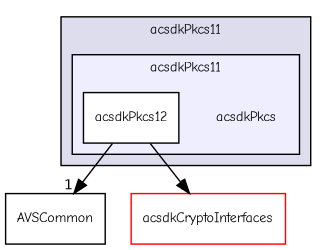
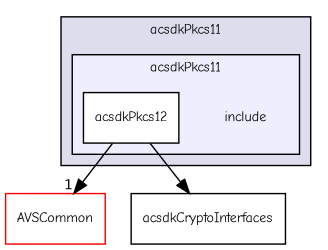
node "acsdkPkcs": label "acsdkPkcs" -> "include"
node "AVSCommon": color black -> red
node "acsdkCryptoInterfaces": color red -> black
